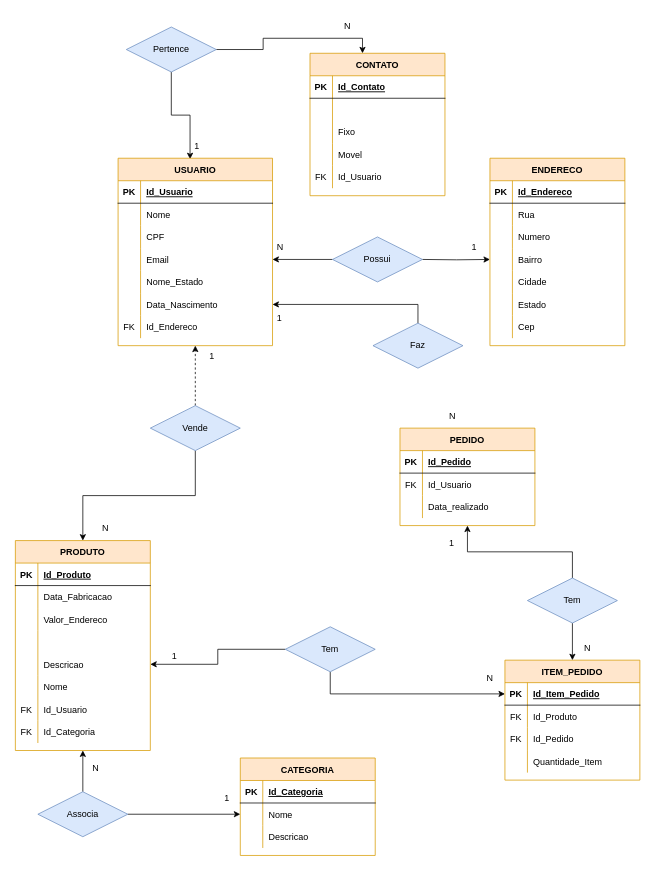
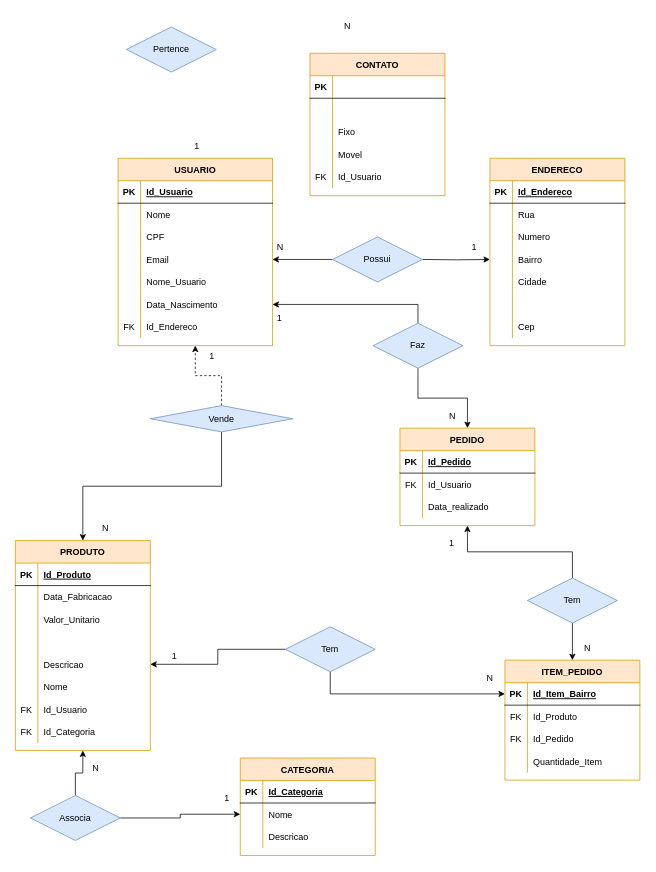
edge "Pertence" -> "CONTATO": removed
node "Id_Contato": removed
edge "Pertence" -> "USUARIO": removed
node "Nome_Estado": label "Nome_Estado" -> "Nome_Usuario"
node "Estado": removed
edge "Faz" -> "PEDIDO": added
node "Vende": size 90x45 -> 143x26
node "Valor_Endereco": label "Valor_Endereco" -> "Valor_Unitario"
node "Id_Item_Pedido": label "Id_Item_Pedido" -> "Id_Item_Bairro"
node "Associa": moved (83, 814) -> (75, 818)
